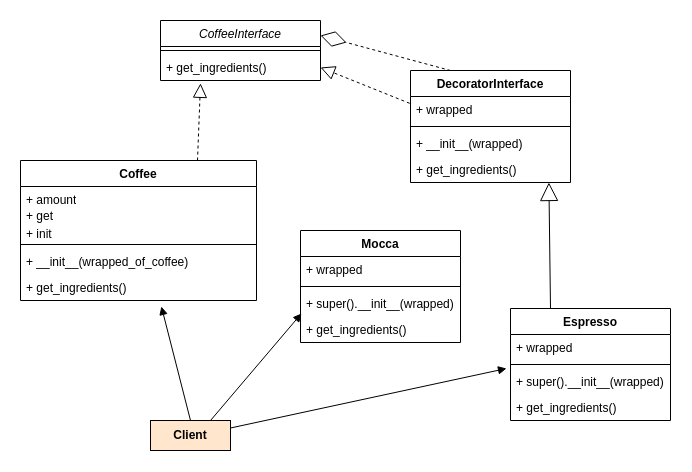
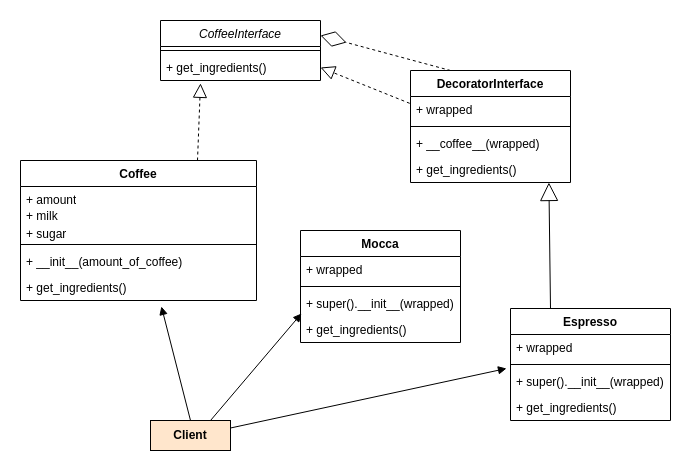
node "+ __init__(wrapped)": label "+ __init__(wrapped)" -> "+ __coffee__(wrapped)"
node "+ get": label "+ get" -> "+ milk"
node "+ init": label "+ init" -> "+ sugar"
node "+ __init__(wrapped_of_coffee)": label "+ __init__(wrapped_of_coffee)" -> "+ __init__(amount_of_coffee)"
